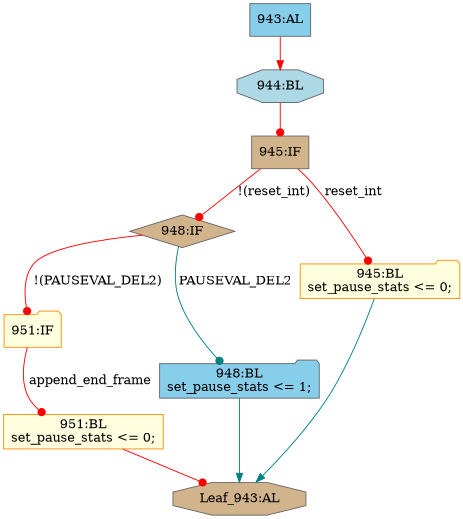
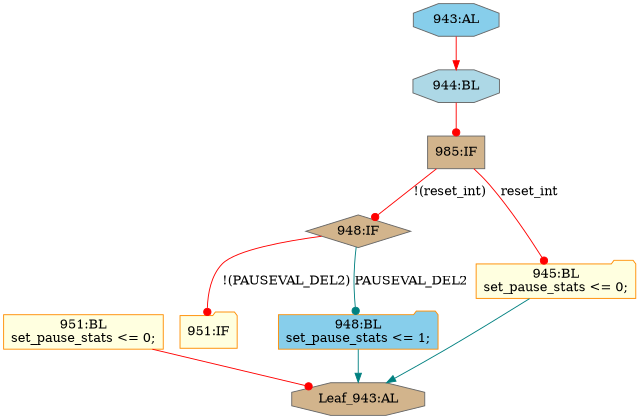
node "943:AL": shape box -> octagon
node "945:IF": label "945:IF" -> "985:IF"
edge "951:IF" -> "951:BL set_pause_stats <= 0;": removed, label "append_end_frame"
node "948:BL set_pause_stats <= 1;": color gray40 -> darkorange
